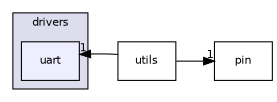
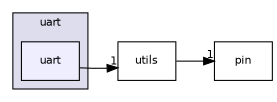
cluster "drivers": label "drivers" -> "uart"
edge "utils" -> "uart": reversed
